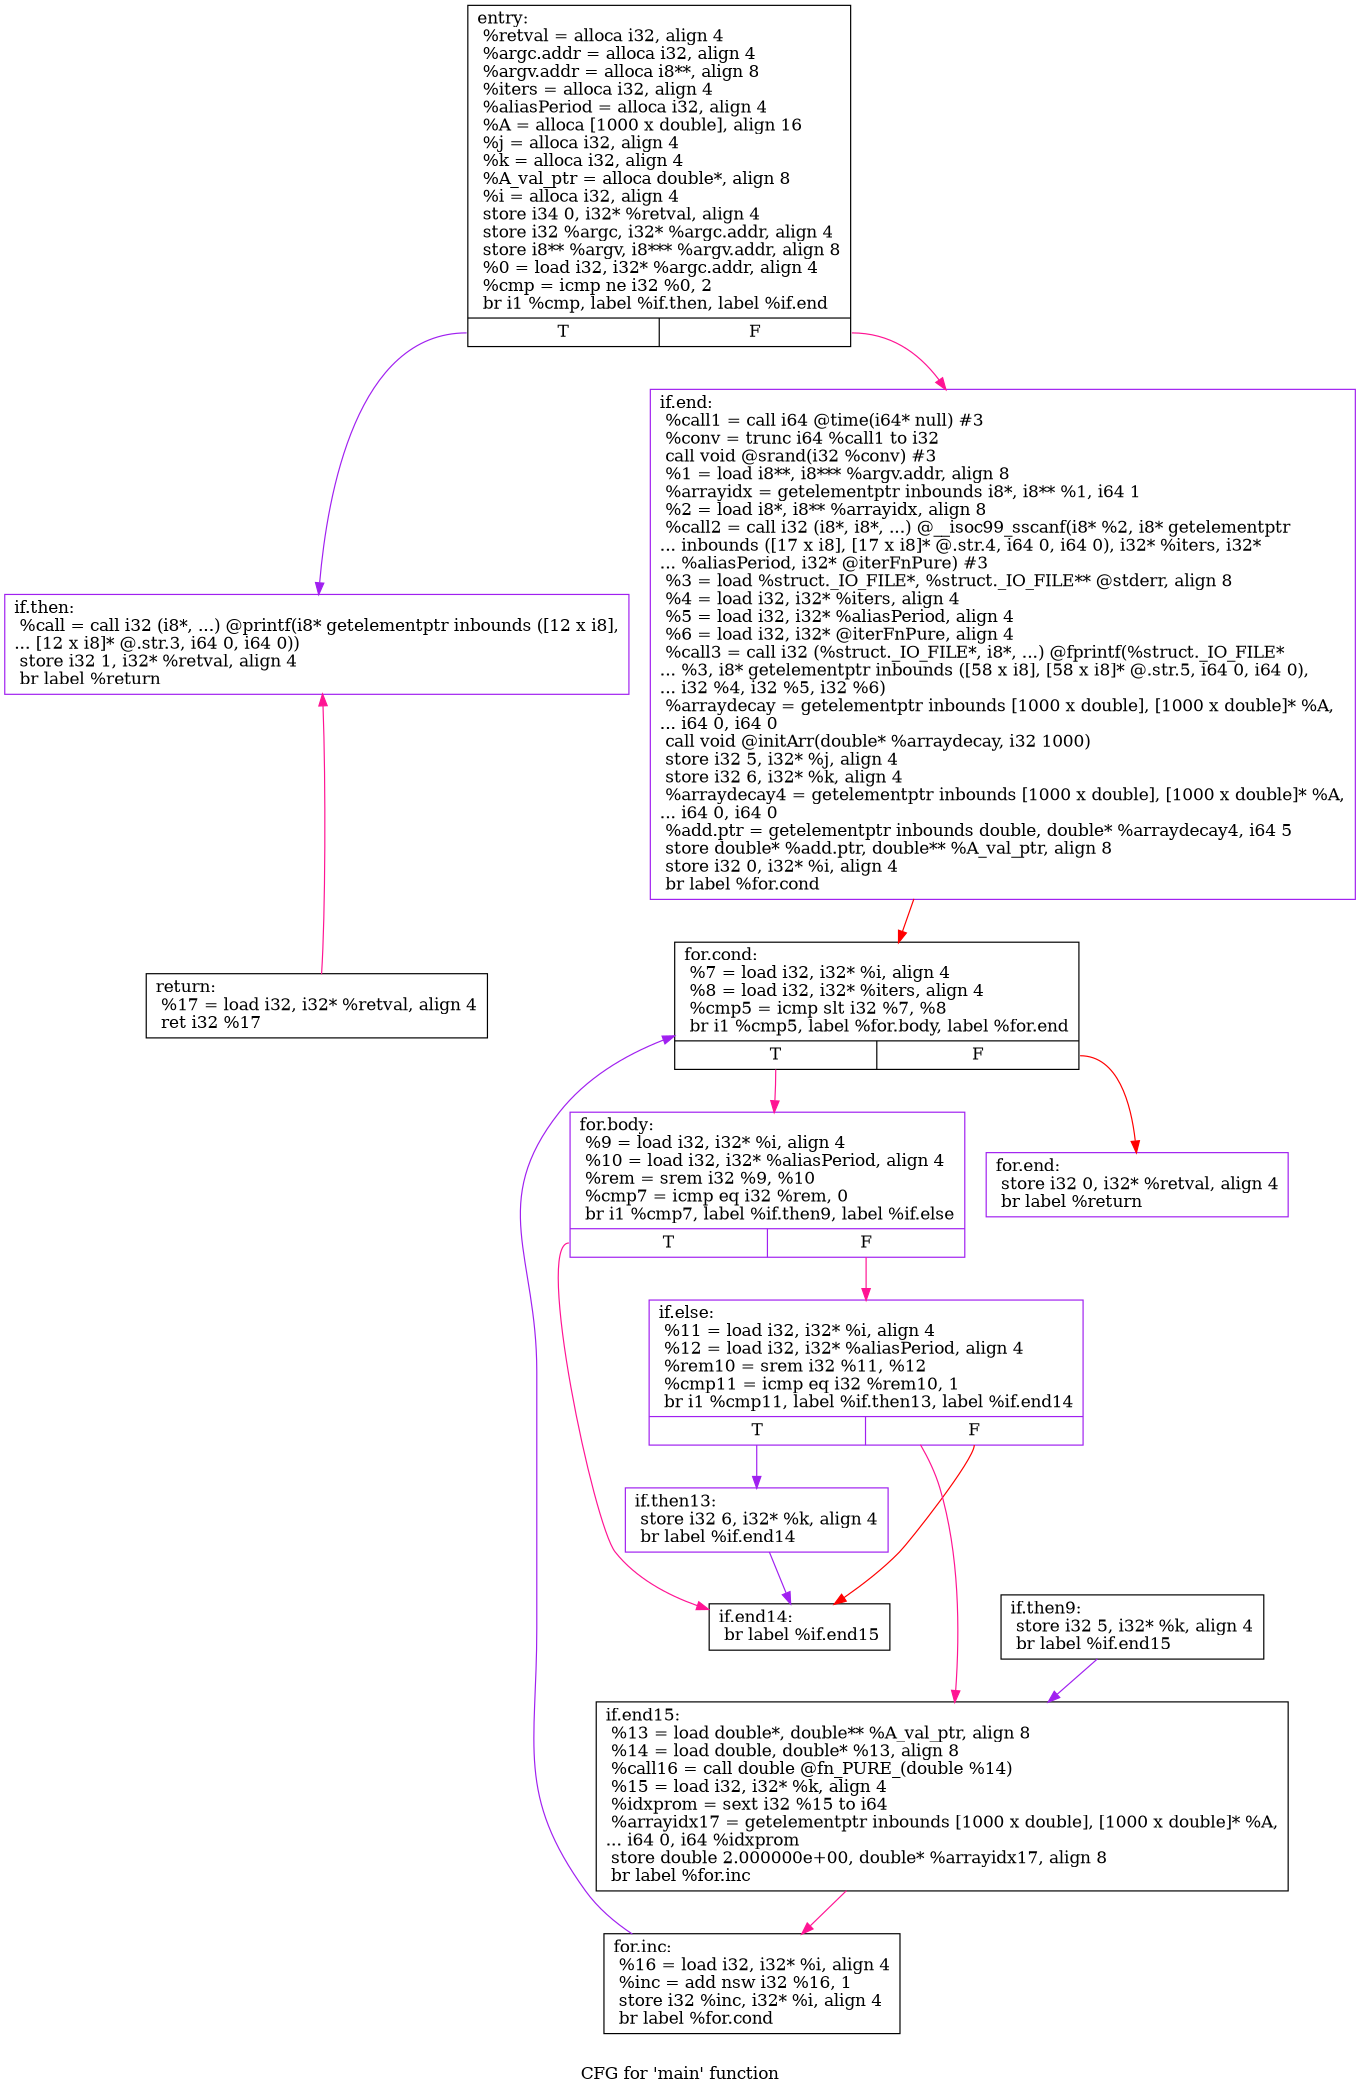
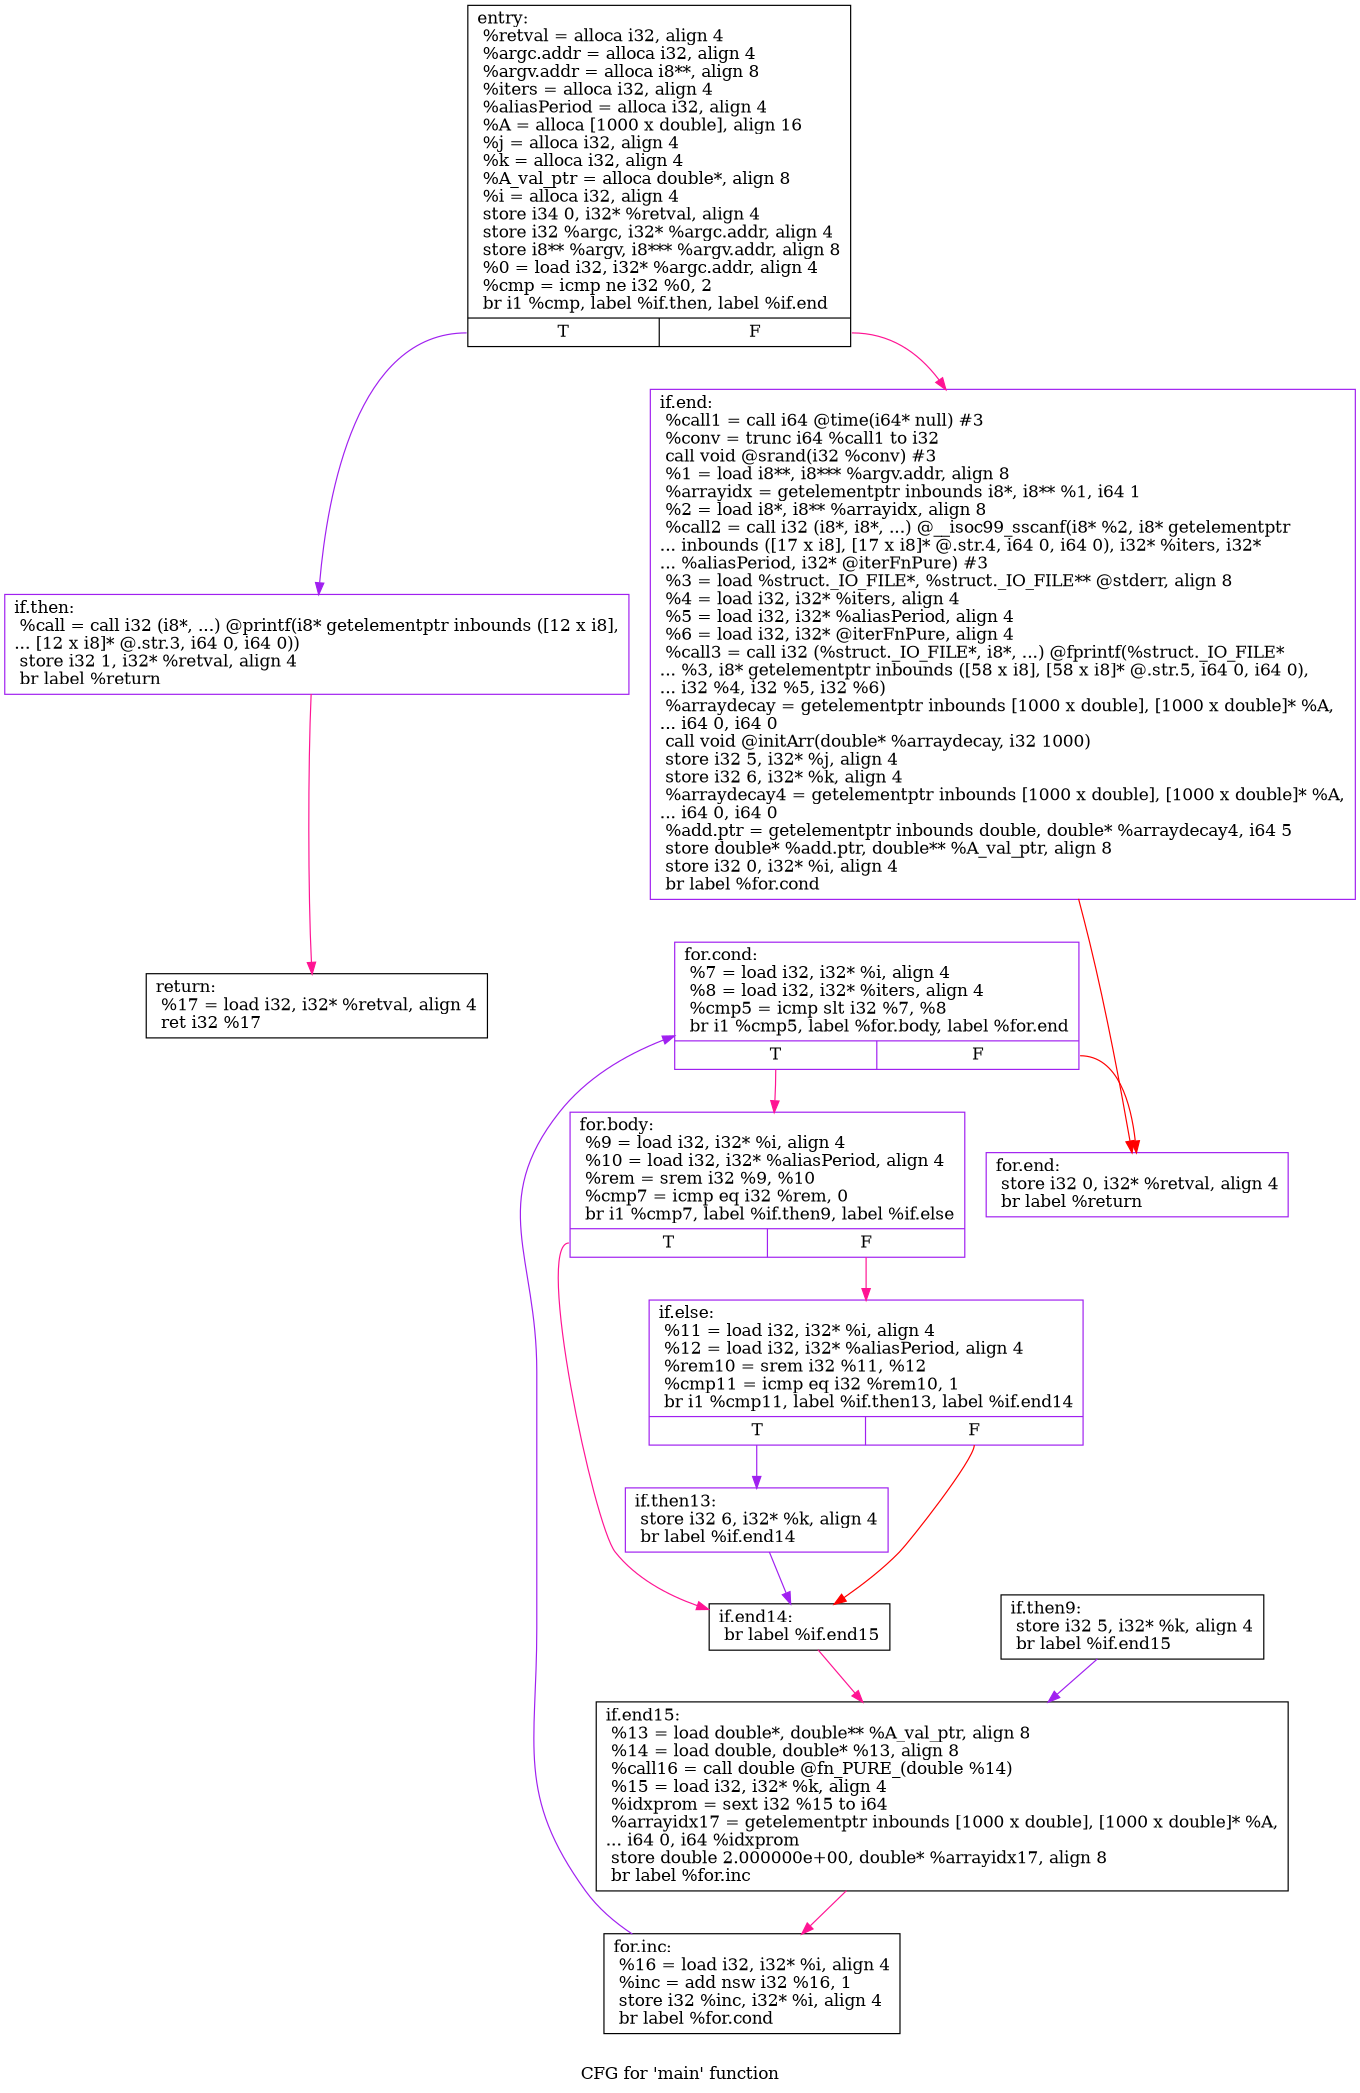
edge "return:" -> "if.then:": reversed
edge "if.end:" -> "for.cond:": now "if.end:" -> "for.end:"
node "for.cond:": color black -> purple
edge "if.else:" -> "if.end15:": now "if.end14:" -> "if.end15:"
